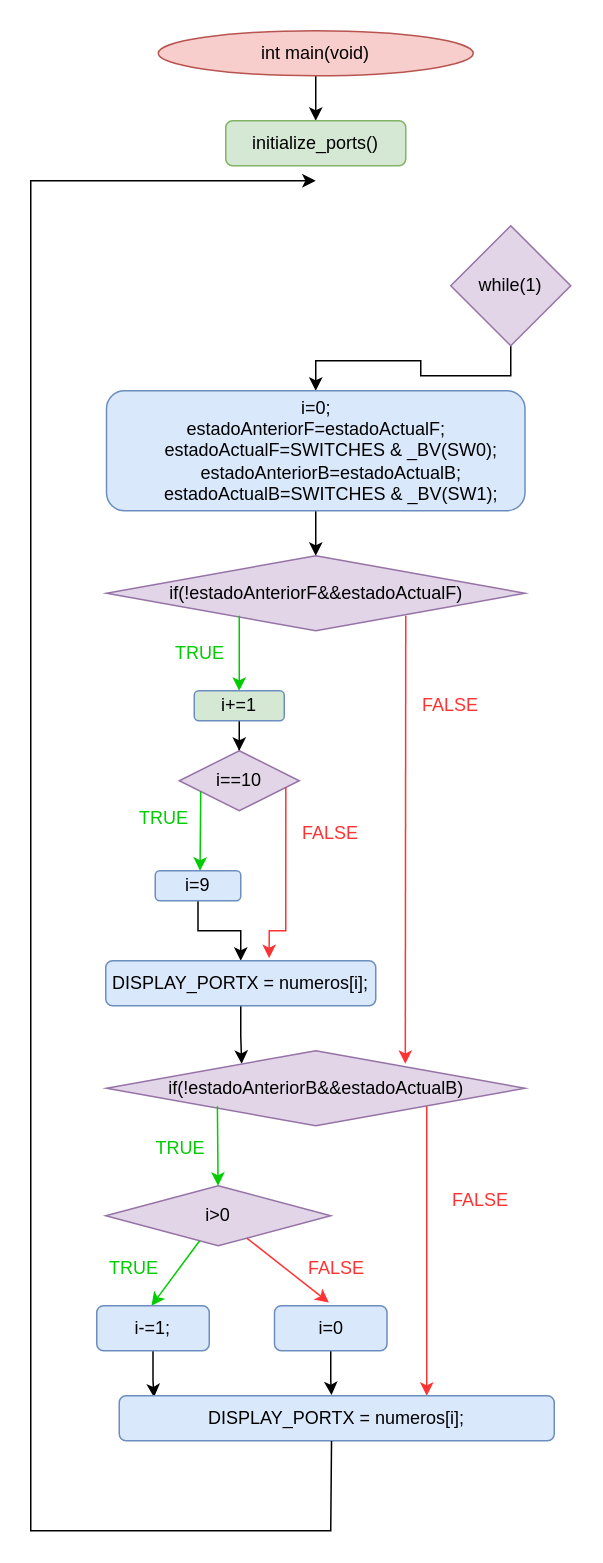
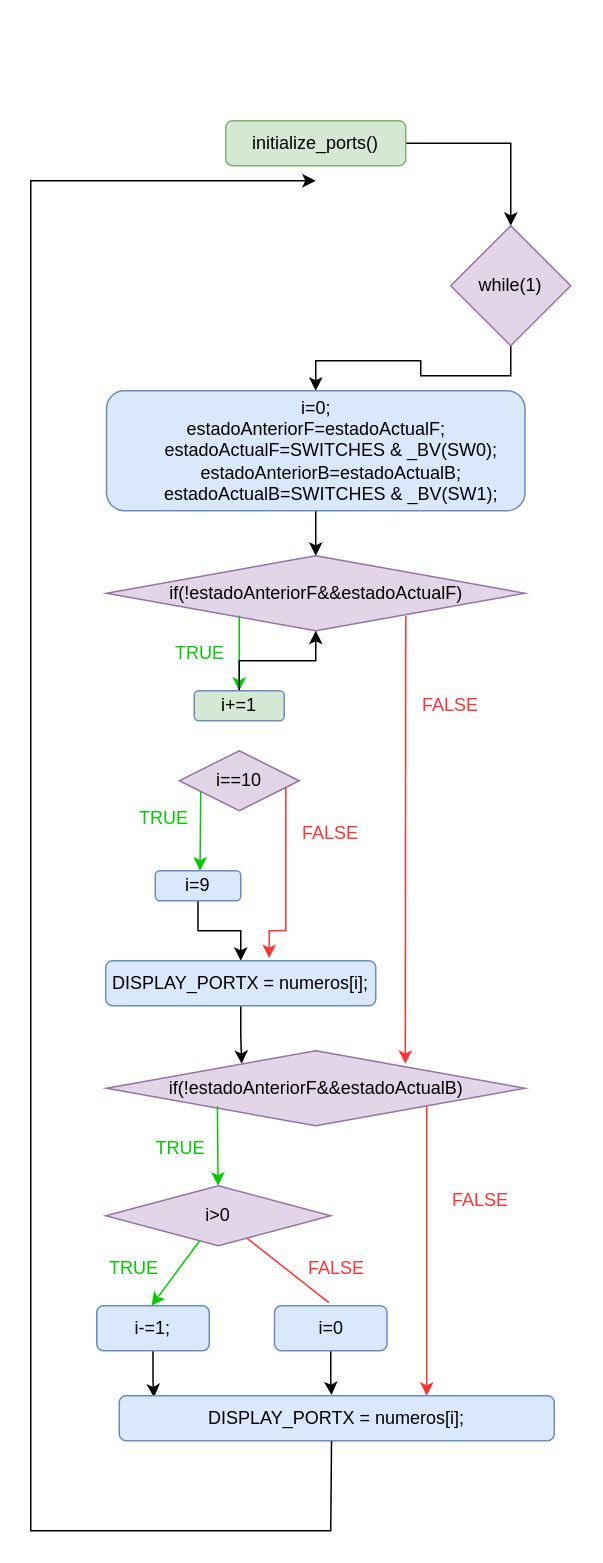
node "int main(void)": removed
edge "int main(void)" -> "initialize_ports()": removed
edge "initialize_ports()" -> "while(1)": added
edge "i+=1" -> "i==10": now "i+=1" -> "if(!estadoAnteriorF&&estadoActualF)"
node "if(!estadoAnteriorB&&estadoActualB)": label "if(!estadoAnteriorB&&estadoActualB)" -> "if(!estadoAnteriorF&&estadoActualB)"
edge "i>0" -> "i=0": arrowhead classic -> none
